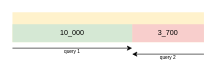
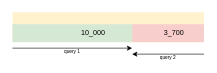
node "10_000": moved (72, 33) -> (93, 33)
node "3_700": moved (168, 33) -> (174, 33)
